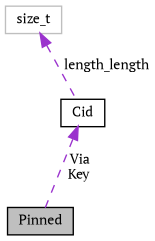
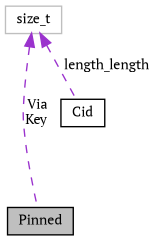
edge "Pinned" -> "Cid": now "Pinned" -> "size_t"
